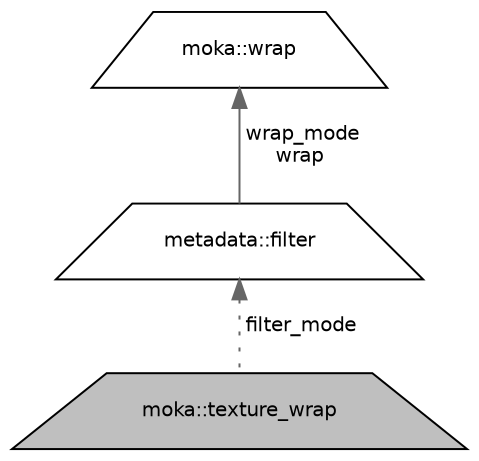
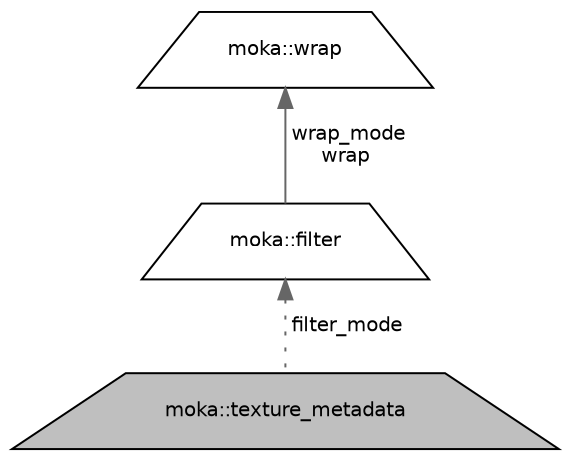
node "metadata::filter": label "metadata::filter" -> "moka::filter"
node "moka::texture_wrap": label "moka::texture_wrap" -> "moka::texture_metadata"
